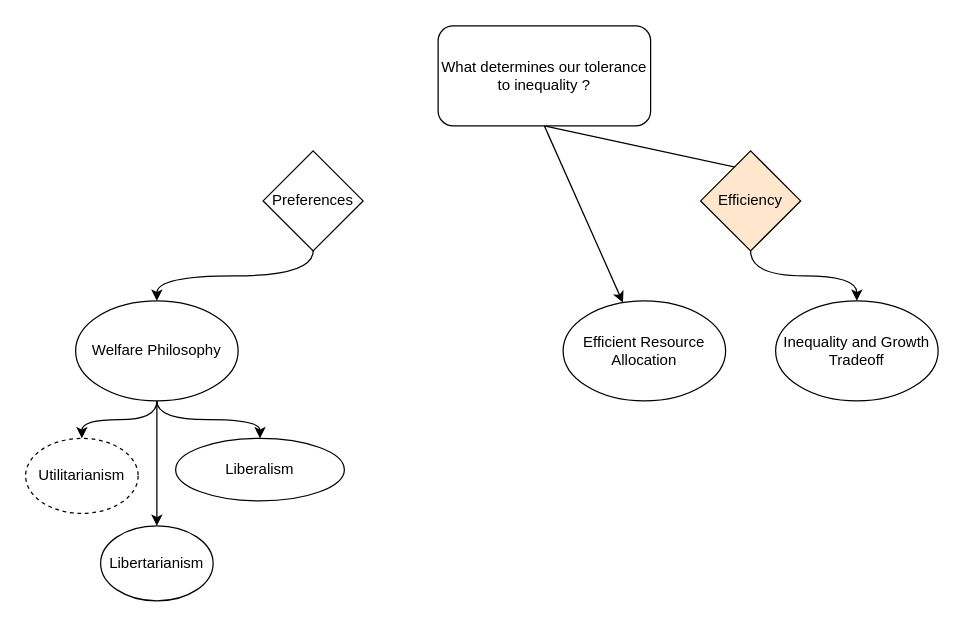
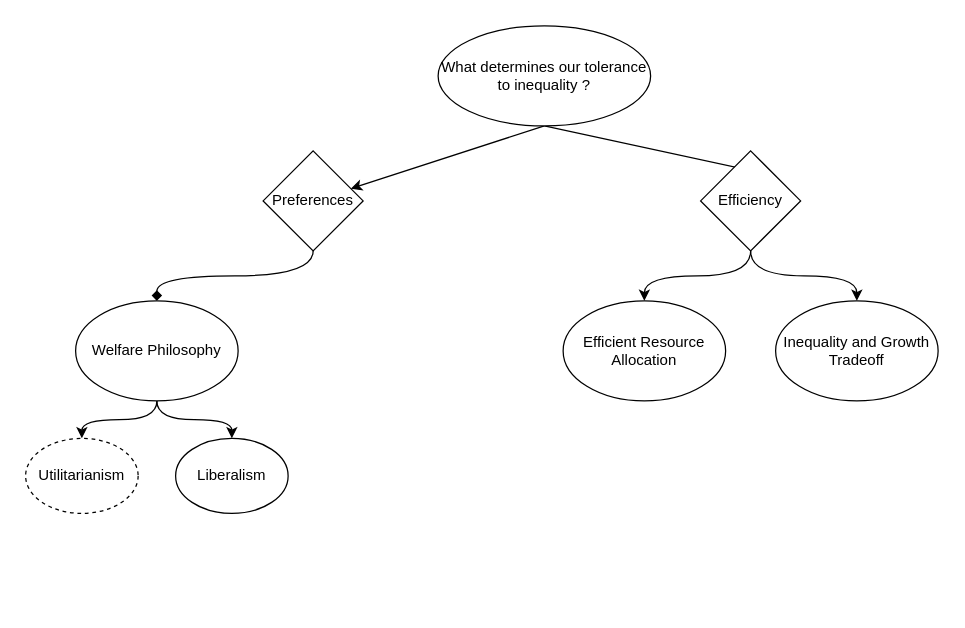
node "What determines our tolerance to inequality ?": shape rounded rectangle -> ellipse
node "Efficiency": fillcolor #ffe6cc -> #ffffff
edge "What determines our tolerance to inequality ?" -> "Efficient Resource Allocation": now "What determines our tolerance to inequality ?" -> "Preferences"
edge "Efficiency" -> "Efficient Resource Allocation": added
edge "Preferences" -> "Welfare Philosophy": arrowhead classic -> diamond
edge "Welfare Philosophy" -> "Libertarianism": removed
node "Liberalism": size 169x63 -> 113x75
node "Libertarianism": removed
